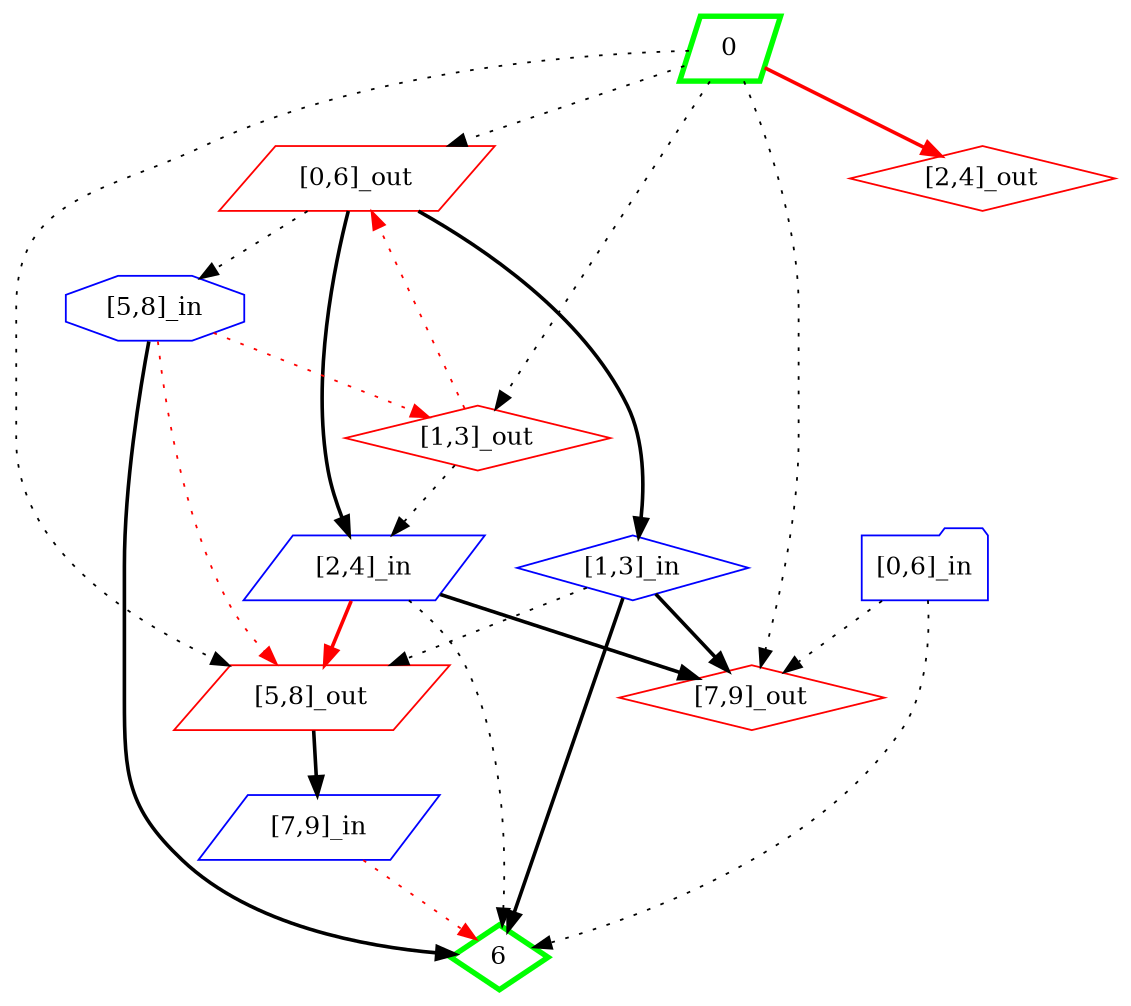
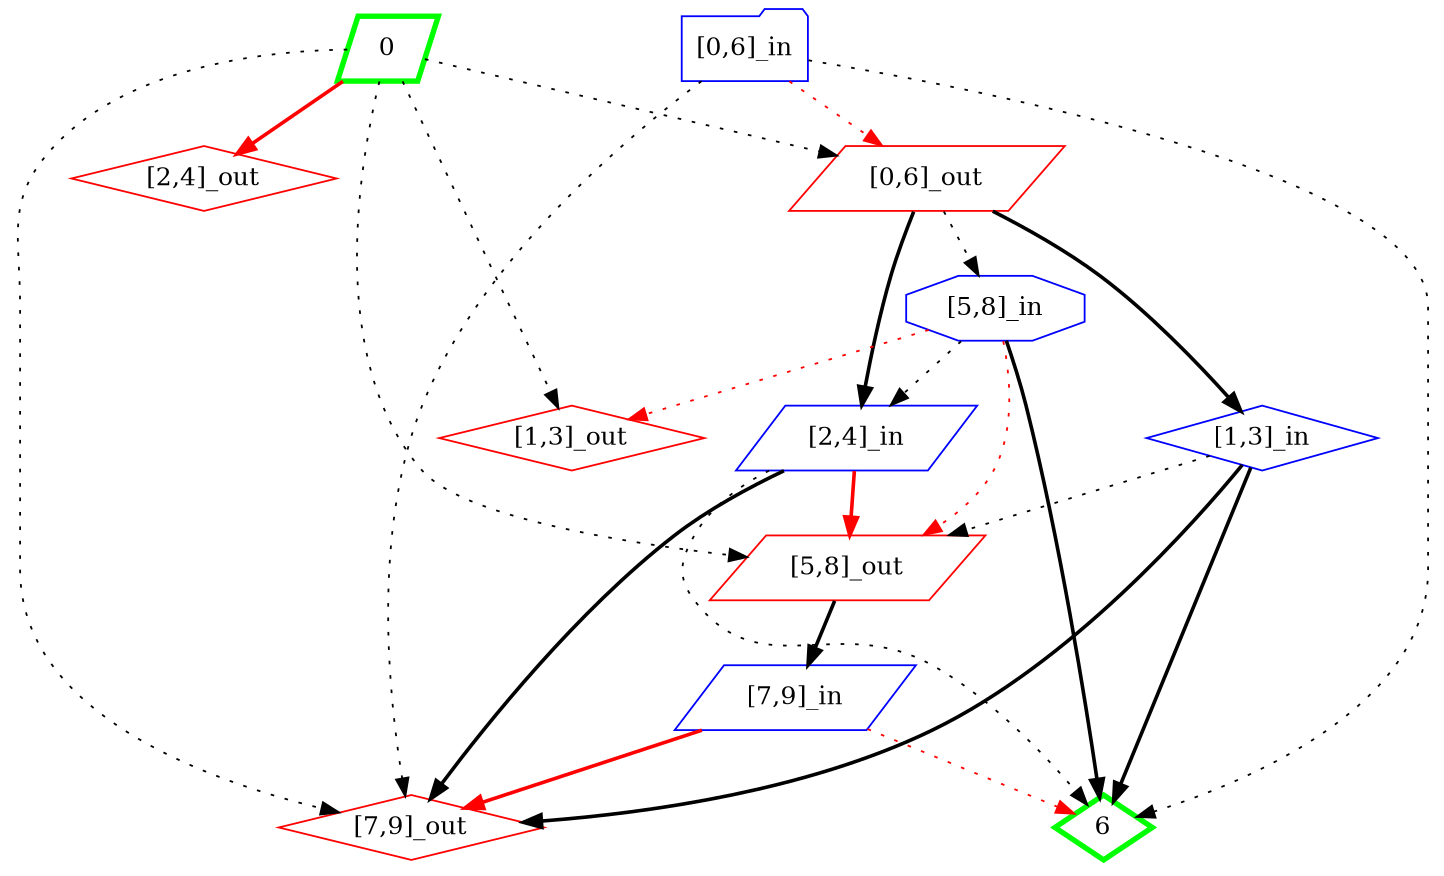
edge "[1,3]_out" -> "[0,6]_out": now "[0,6]_in" -> "[0,6]_out"
edge "[1,3]_out" -> "[2,4]_in": now "[5,8]_in" -> "[2,4]_in"
edge "[7,9]_in" -> "[7,9]_out": added
